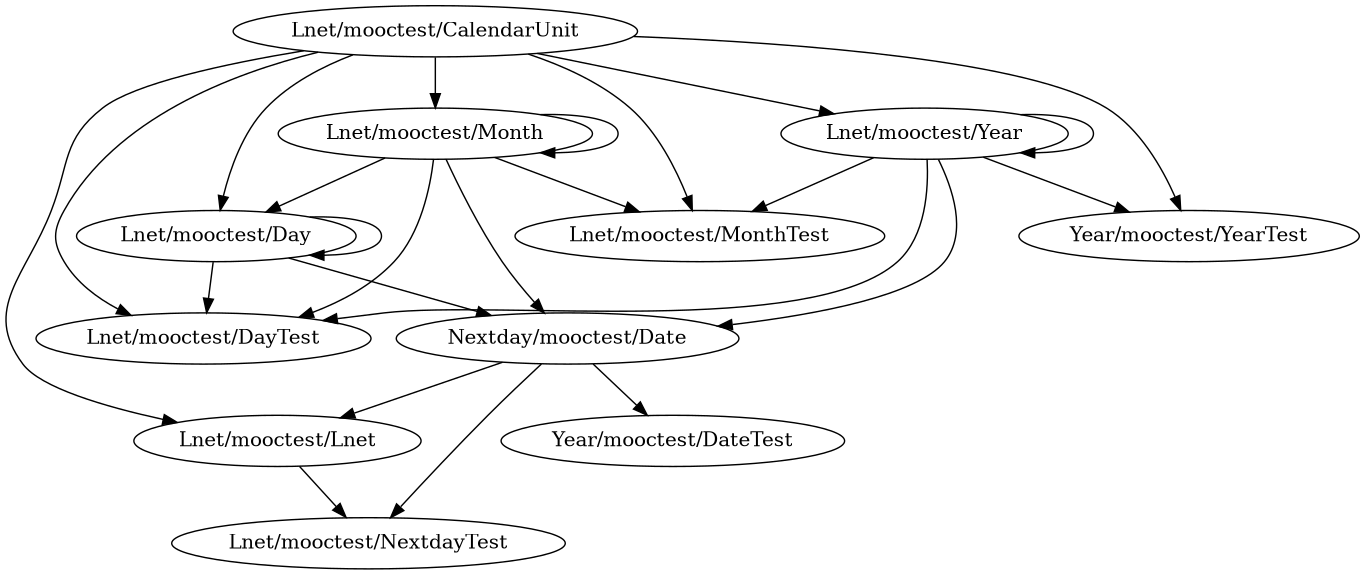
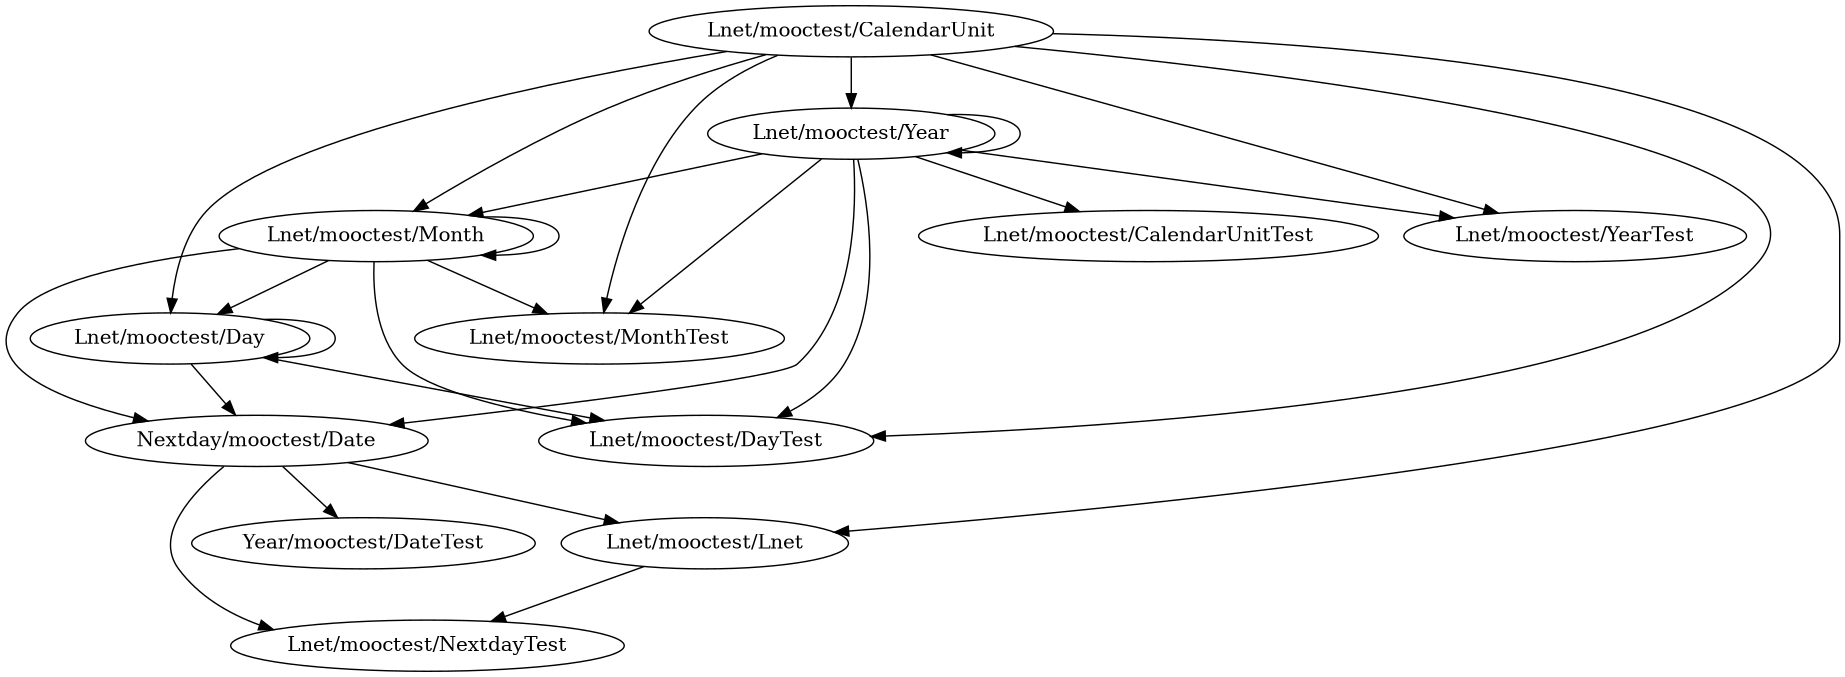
edge "Lnet/mooctest/Year" -> "Lnet/mooctest/Month": added
node "Lnet/mooctest/CalendarUnitTest": added
node "Year/mooctest/YearTest": label "Year/mooctest/YearTest" -> "Lnet/mooctest/YearTest"
